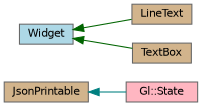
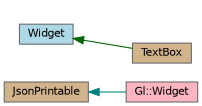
node "LineText": removed
node "Gl::State": label "Gl::State" -> "Gl::Widget"
